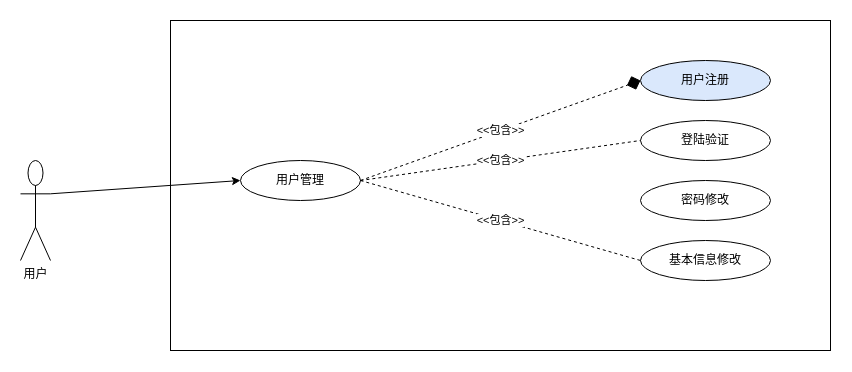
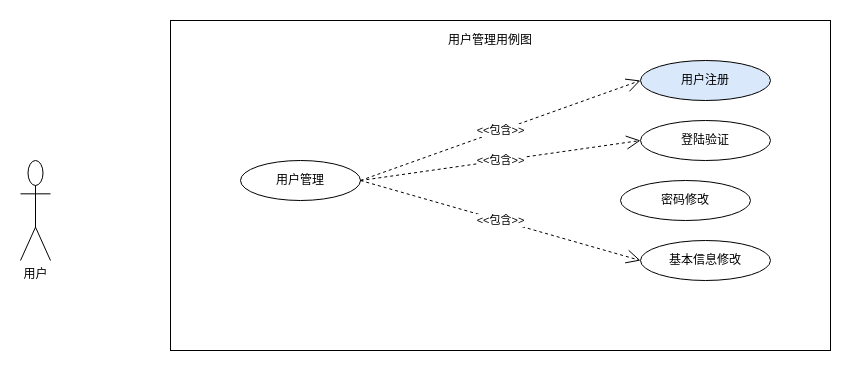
node "用户管理用例图": added
edge "用户管理" -> "用户注册": arrowhead diamond -> open
edge "登陆验证" -- "用户管理": arrowhead none -> open
edge "用户" -> "用户管理": removed
node "密码修改": moved (706, 201) -> (686, 201)
edge "用户管理" -- "基本信息修改": arrowhead none -> open
